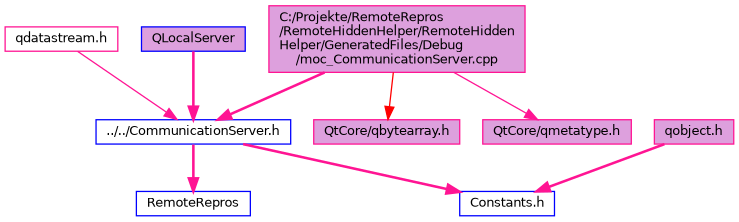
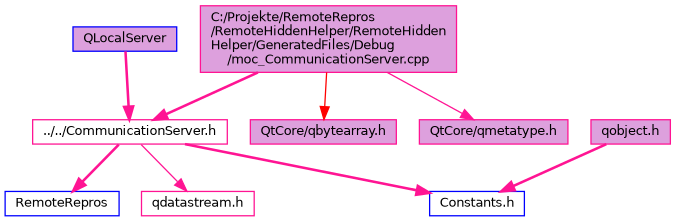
edge "qdatastream.h" -> "../../CommunicationServer.h": reversed
node "../../CommunicationServer.h": color blue -> deeppink
